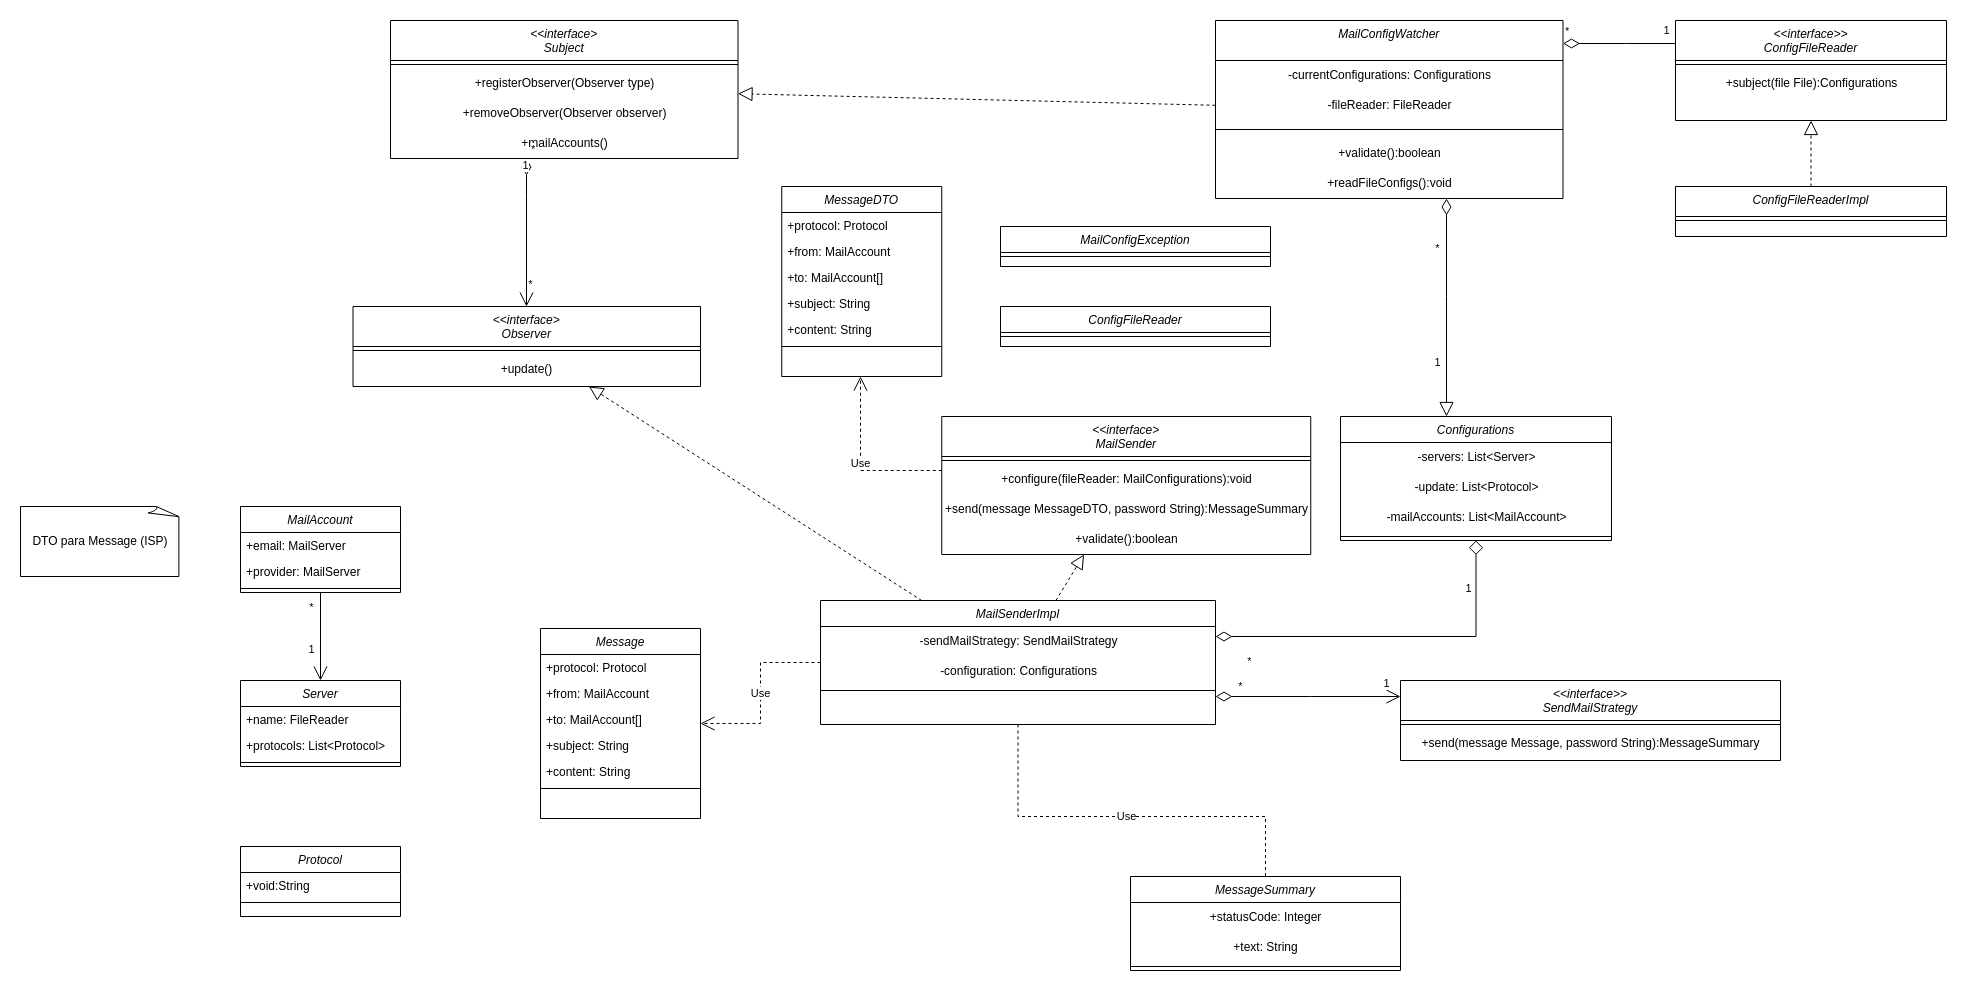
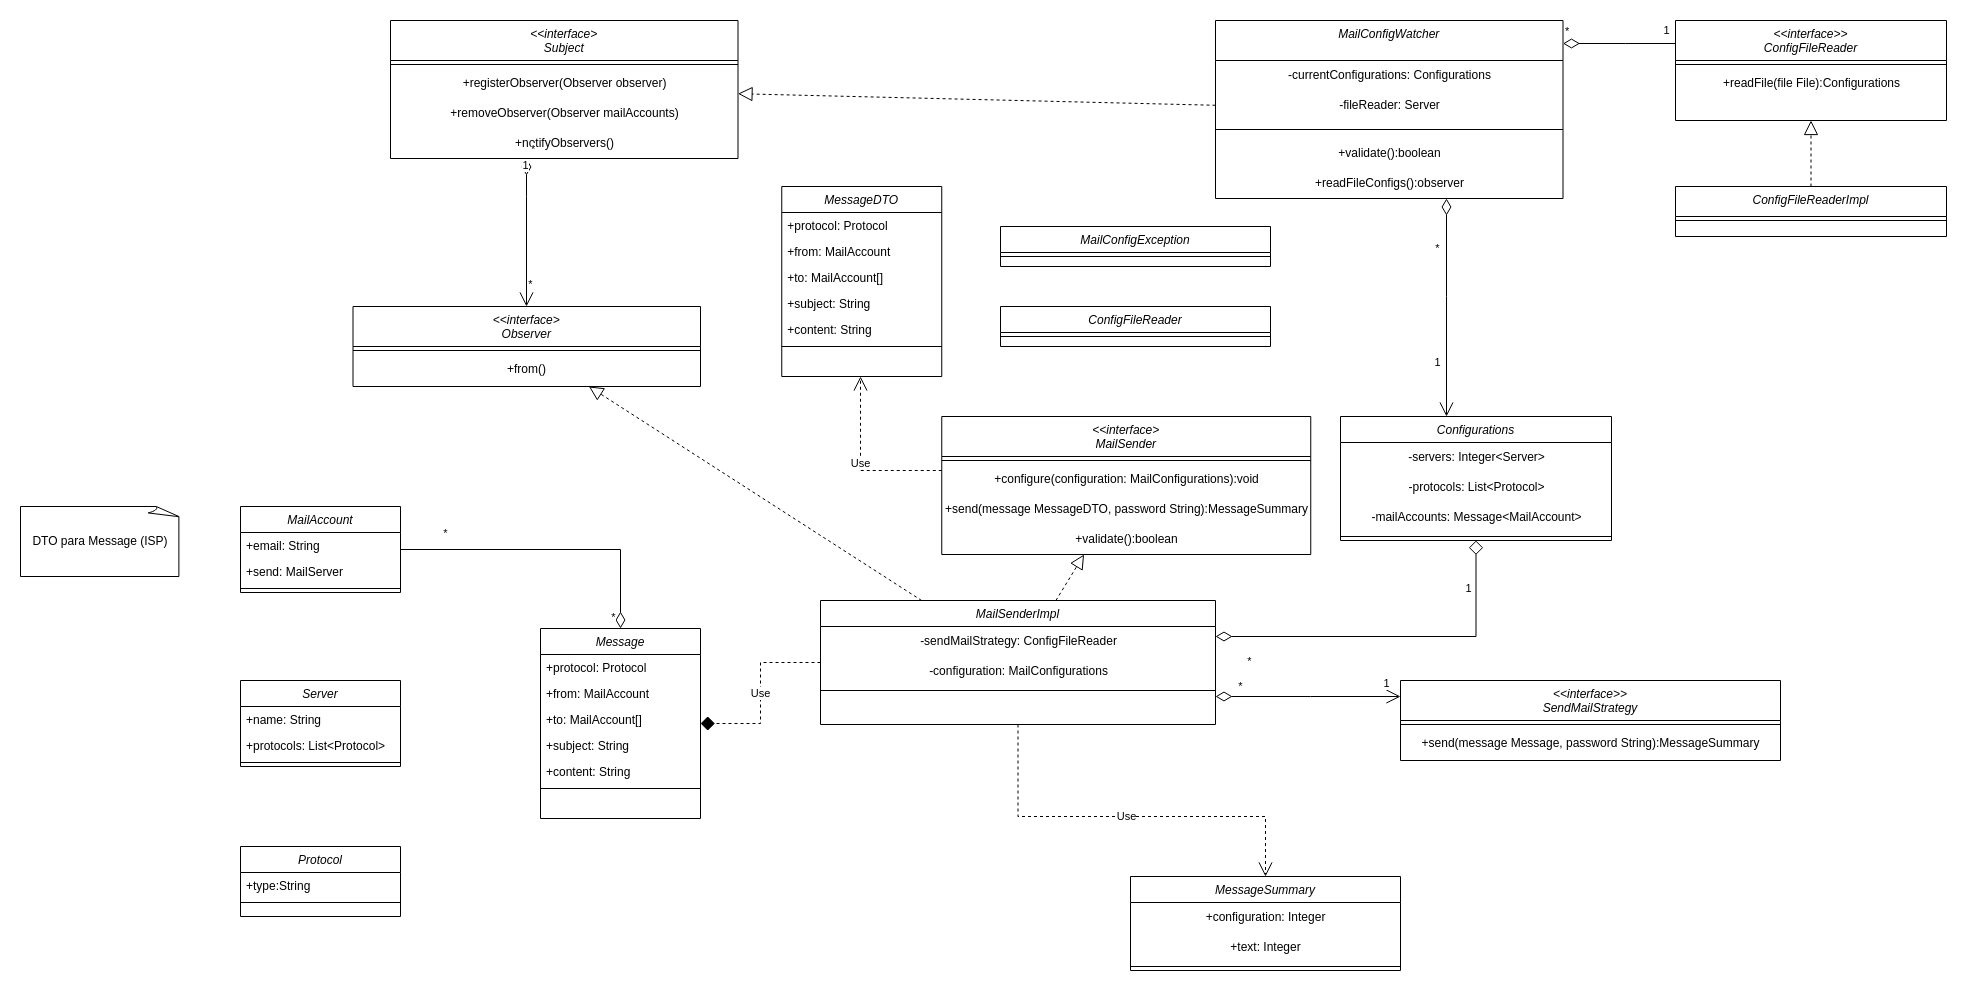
node "+registerObserver(Observer type)": label "+registerObserver(Observer type)" -> "+registerObserver(Observer observer)"
node "+subject(file File):Configurations": label "+subject(file File):Configurations" -> "+readFile(file File):Configurations"
node "-fileReader: FileReader": label "-fileReader: FileReader" -> "-fileReader: Server"
node "+removeObserver(Observer observer)": label "+removeObserver(Observer observer)" -> "+removeObserver(Observer mailAccounts)"
node "+mailAccounts()": label "+mailAccounts()" -> "+notifyObservers()"
node "+readFileConfigs():void": label "+readFileConfigs():void" -> "+readFileConfigs():observer"
node "+update()": label "+update()" -> "+from()"
edge "MailConfigWatcher" -- "Configurations": arrowhead block -> open
node "-servers: List<Server>": label "-servers: List<Server>" -> "-servers: Integer<Server>"
node "+configure(fileReader: MailConfigurations):void": label "+configure(fileReader: MailConfigurations):void" -> "+configure(configuration: MailConfigurations):void"
node "-update: List<Protocol>": label "-update: List<Protocol>" -> "-protocols: List<Protocol>"
node "-mailAccounts: List<MailAccount>": label "-mailAccounts: List<MailAccount>" -> "-mailAccounts: Message<MailAccount>"
node "+email: MailServer": label "+email: MailServer" -> "+email: String"
edge "MailAccount" -> "Message": added, labels "*", "*"
node "+provider: MailServer": label "+provider: MailServer" -> "+send: MailServer"
edge "MailAccount" -> "Server": removed, labels "*", "1"
node "-sendMailStrategy: SendMailStrategy": label "-sendMailStrategy: SendMailStrategy" -> "-sendMailStrategy: ConfigFileReader"
node "-configuration: Configurations": label "-configuration: Configurations" -> "-configuration: MailConfigurations"
node "+name: FileReader": label "+name: FileReader" -> "+name: String"
edge "MailSenderImpl" -> "Message": arrowhead open -> diamond
edge "MailSenderImpl" -- "MessageSummary": arrowhead none -> open
node "+void:String": label "+void:String" -> "+type:String"
node "+statusCode: Integer": label "+statusCode: Integer" -> "+configuration: Integer"
node "+text: String": label "+text: String" -> "+text: Integer"
